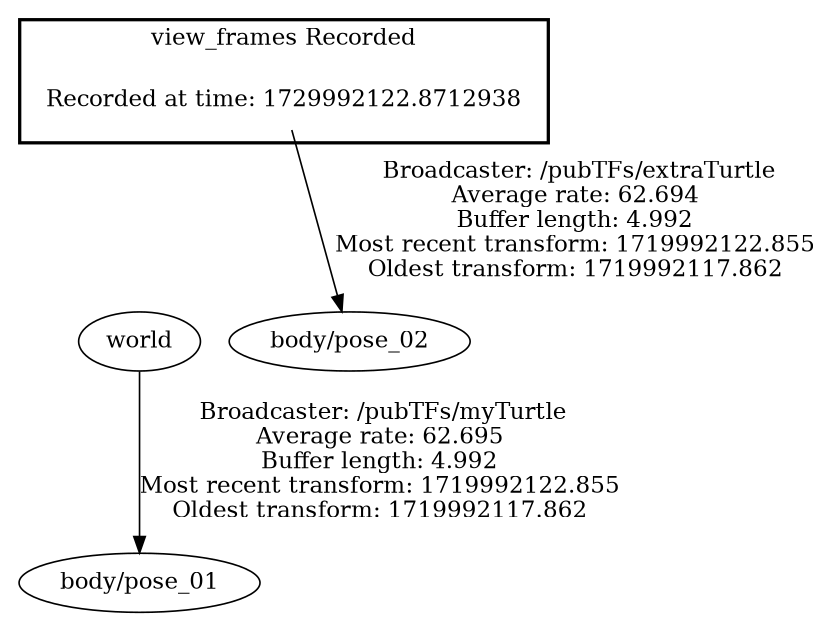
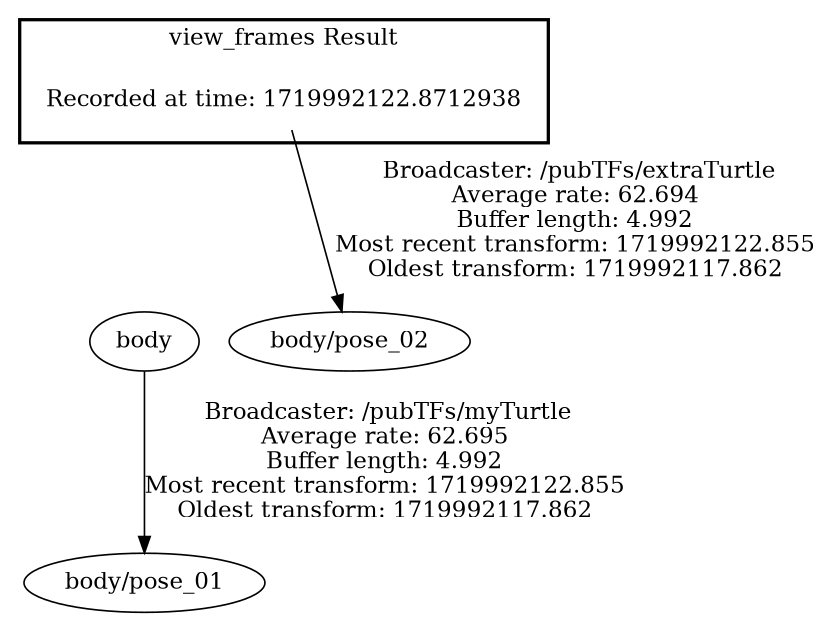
cluster "view_frames Recorded": label "view_frames Recorded" -> "view_frames Result"
node "Recorded at time: 1729992122.8712938": label "Recorded at time: 1729992122.8712938" -> "Recorded at time: 1719992122.8712938"
node "world": label "world" -> "body"
